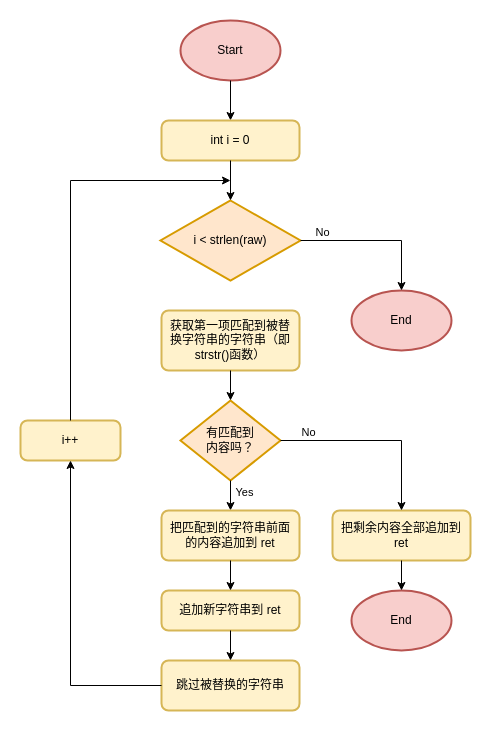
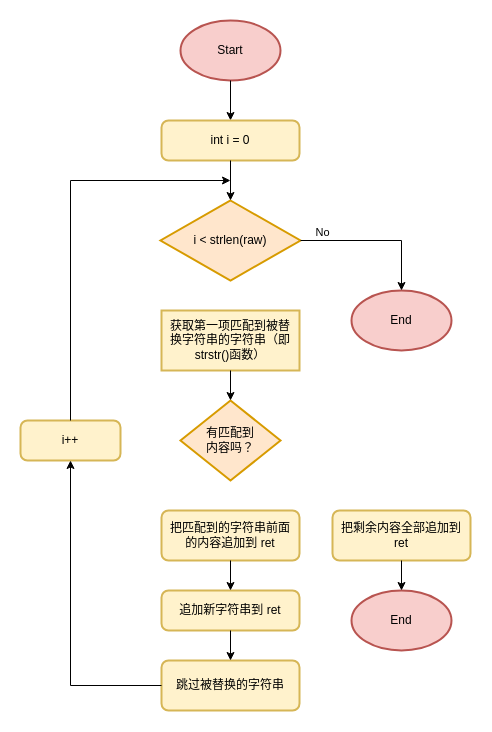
node "获取第一项匹配到被替 换字符串的字符串（即 strstr()函数）": shape rounded rectangle -> rectangle
edge "有匹配到 内容吗？" -> "把剩余内容全部追加到 ret": removed, label "No"
edge "有匹配到 内容吗？" -> "把匹配到的字符串前面 的内容追加到 ret": removed, label "Yes"
